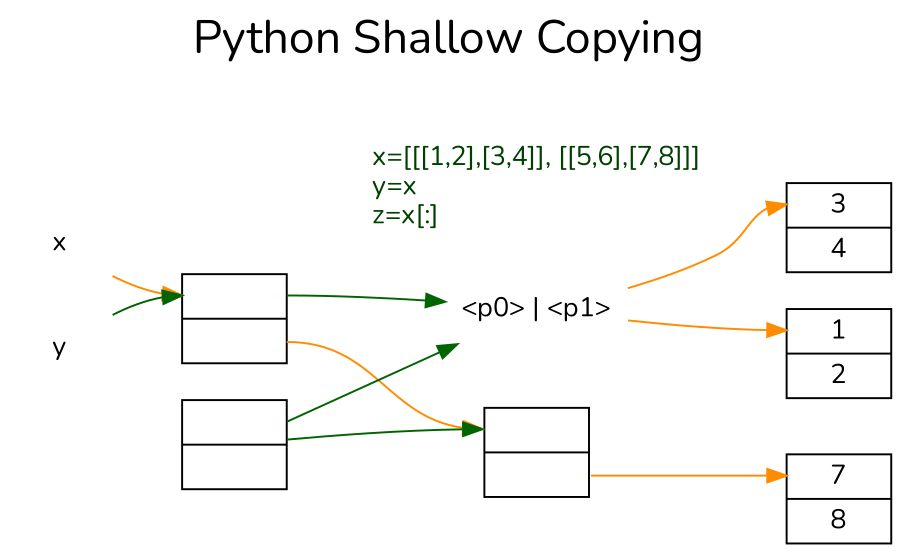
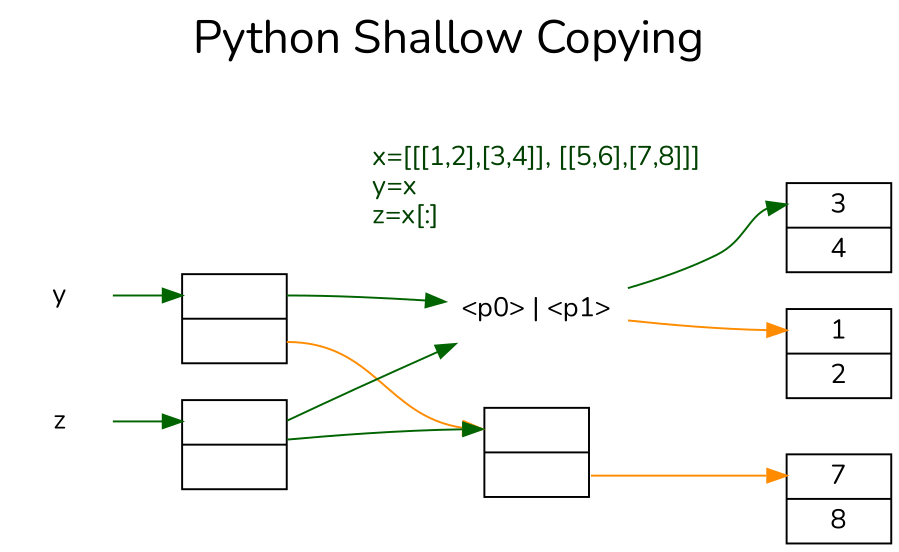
node "x": removed
edge "<p0> | <p1>" -> "3": color darkorange -> darkgreen
node "z": added
